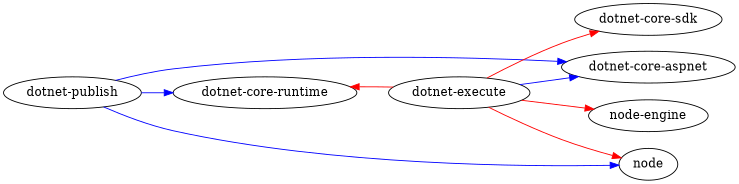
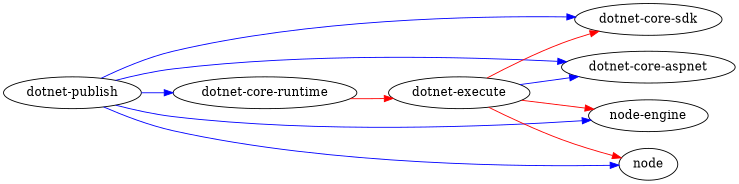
edge "dotnet-publish" -> "dotnet-core-sdk": added
edge "dotnet-execute" -> "dotnet-core-runtime": reversed
edge "dotnet-publish" -> "node-engine": added
